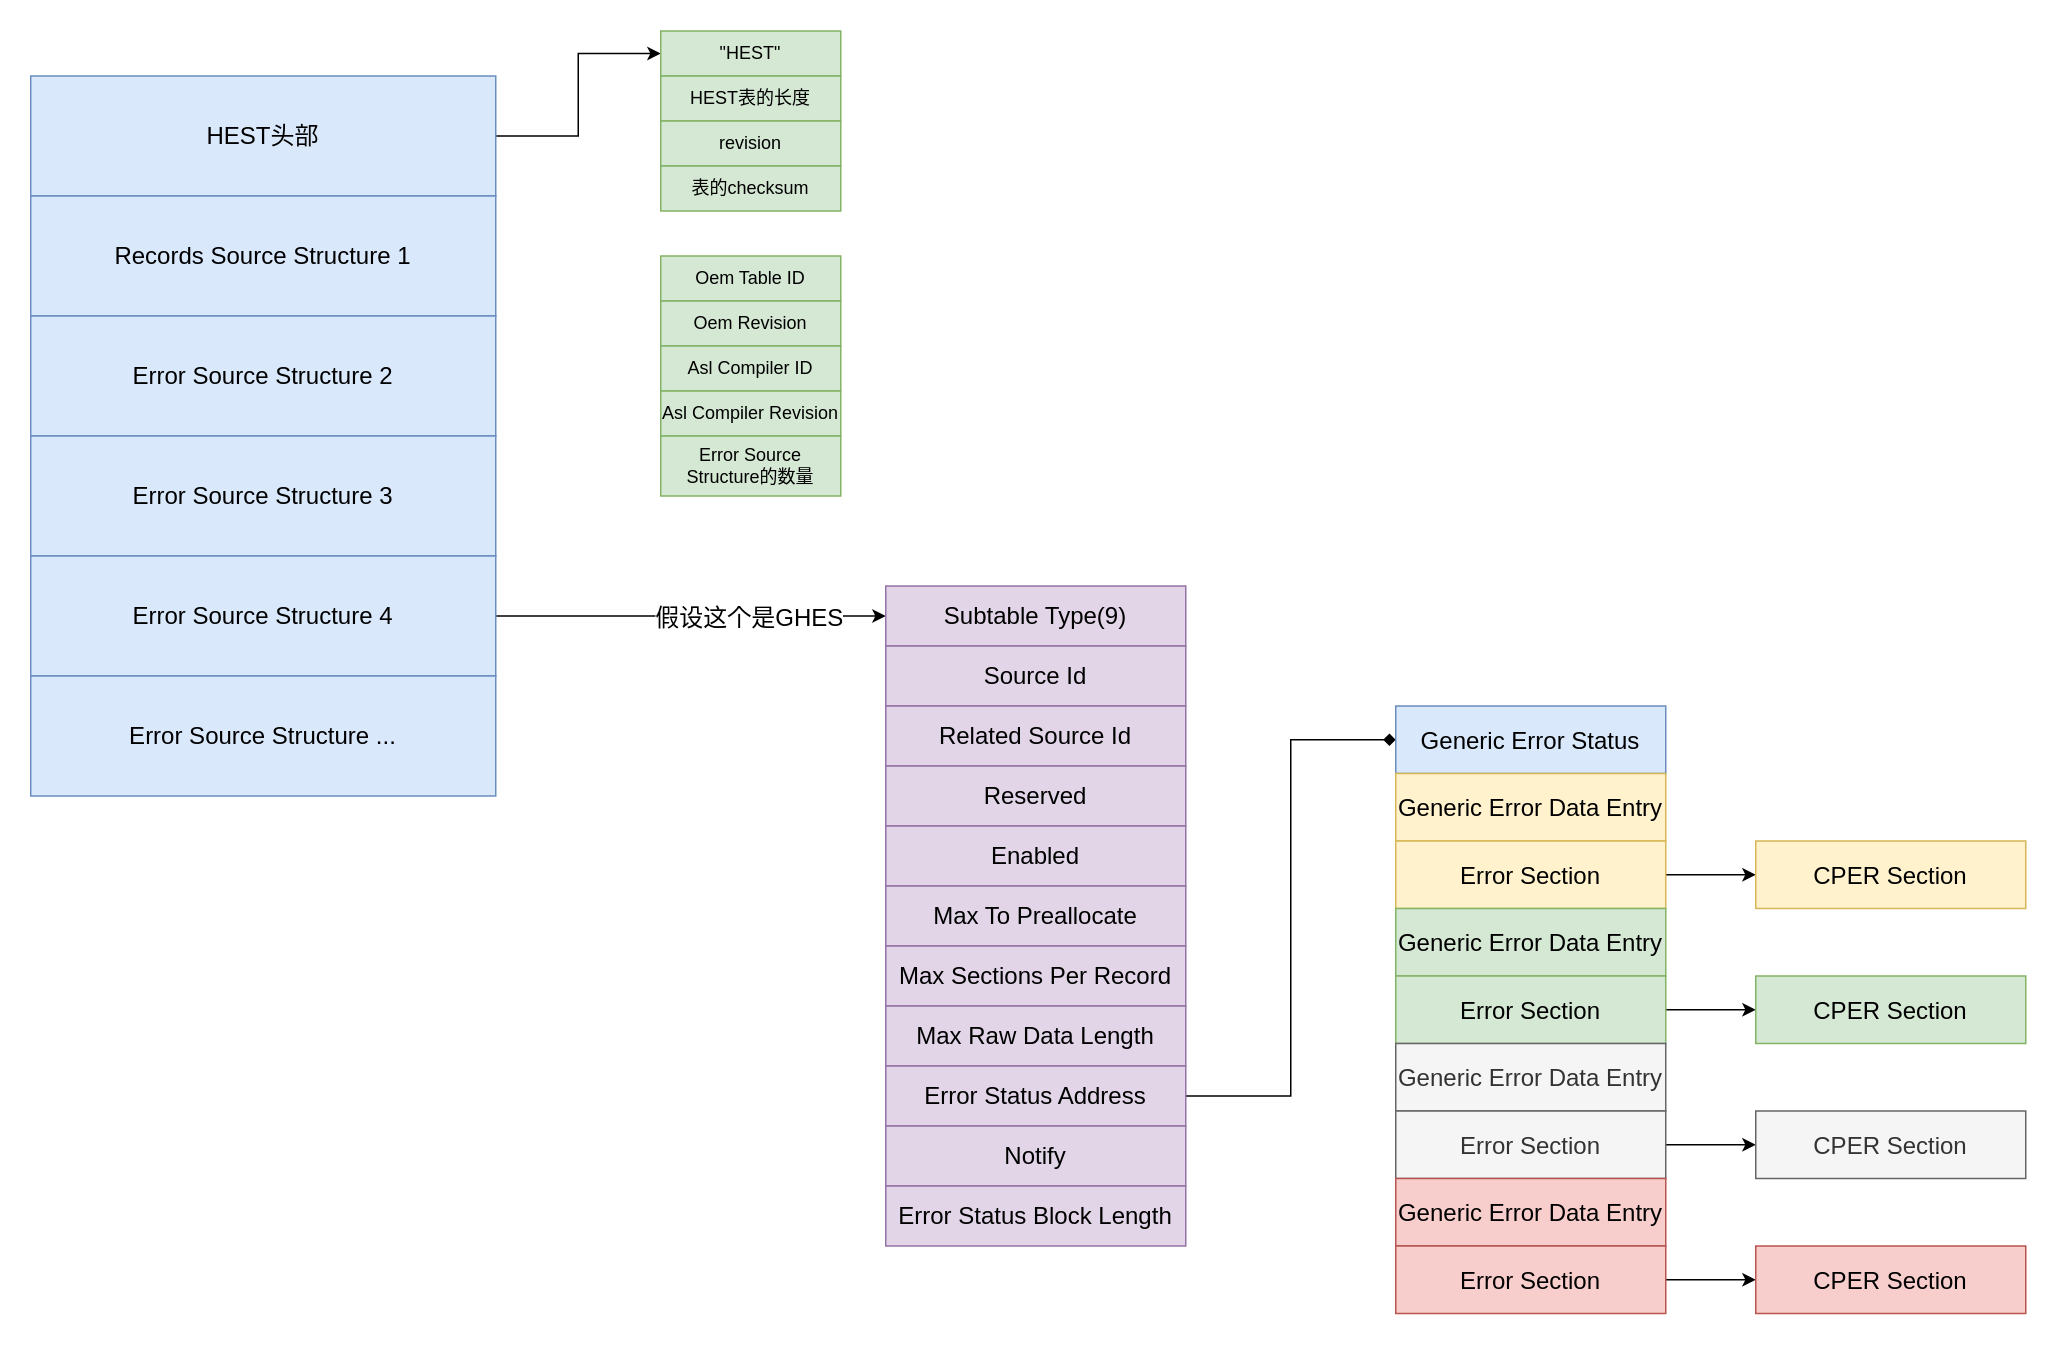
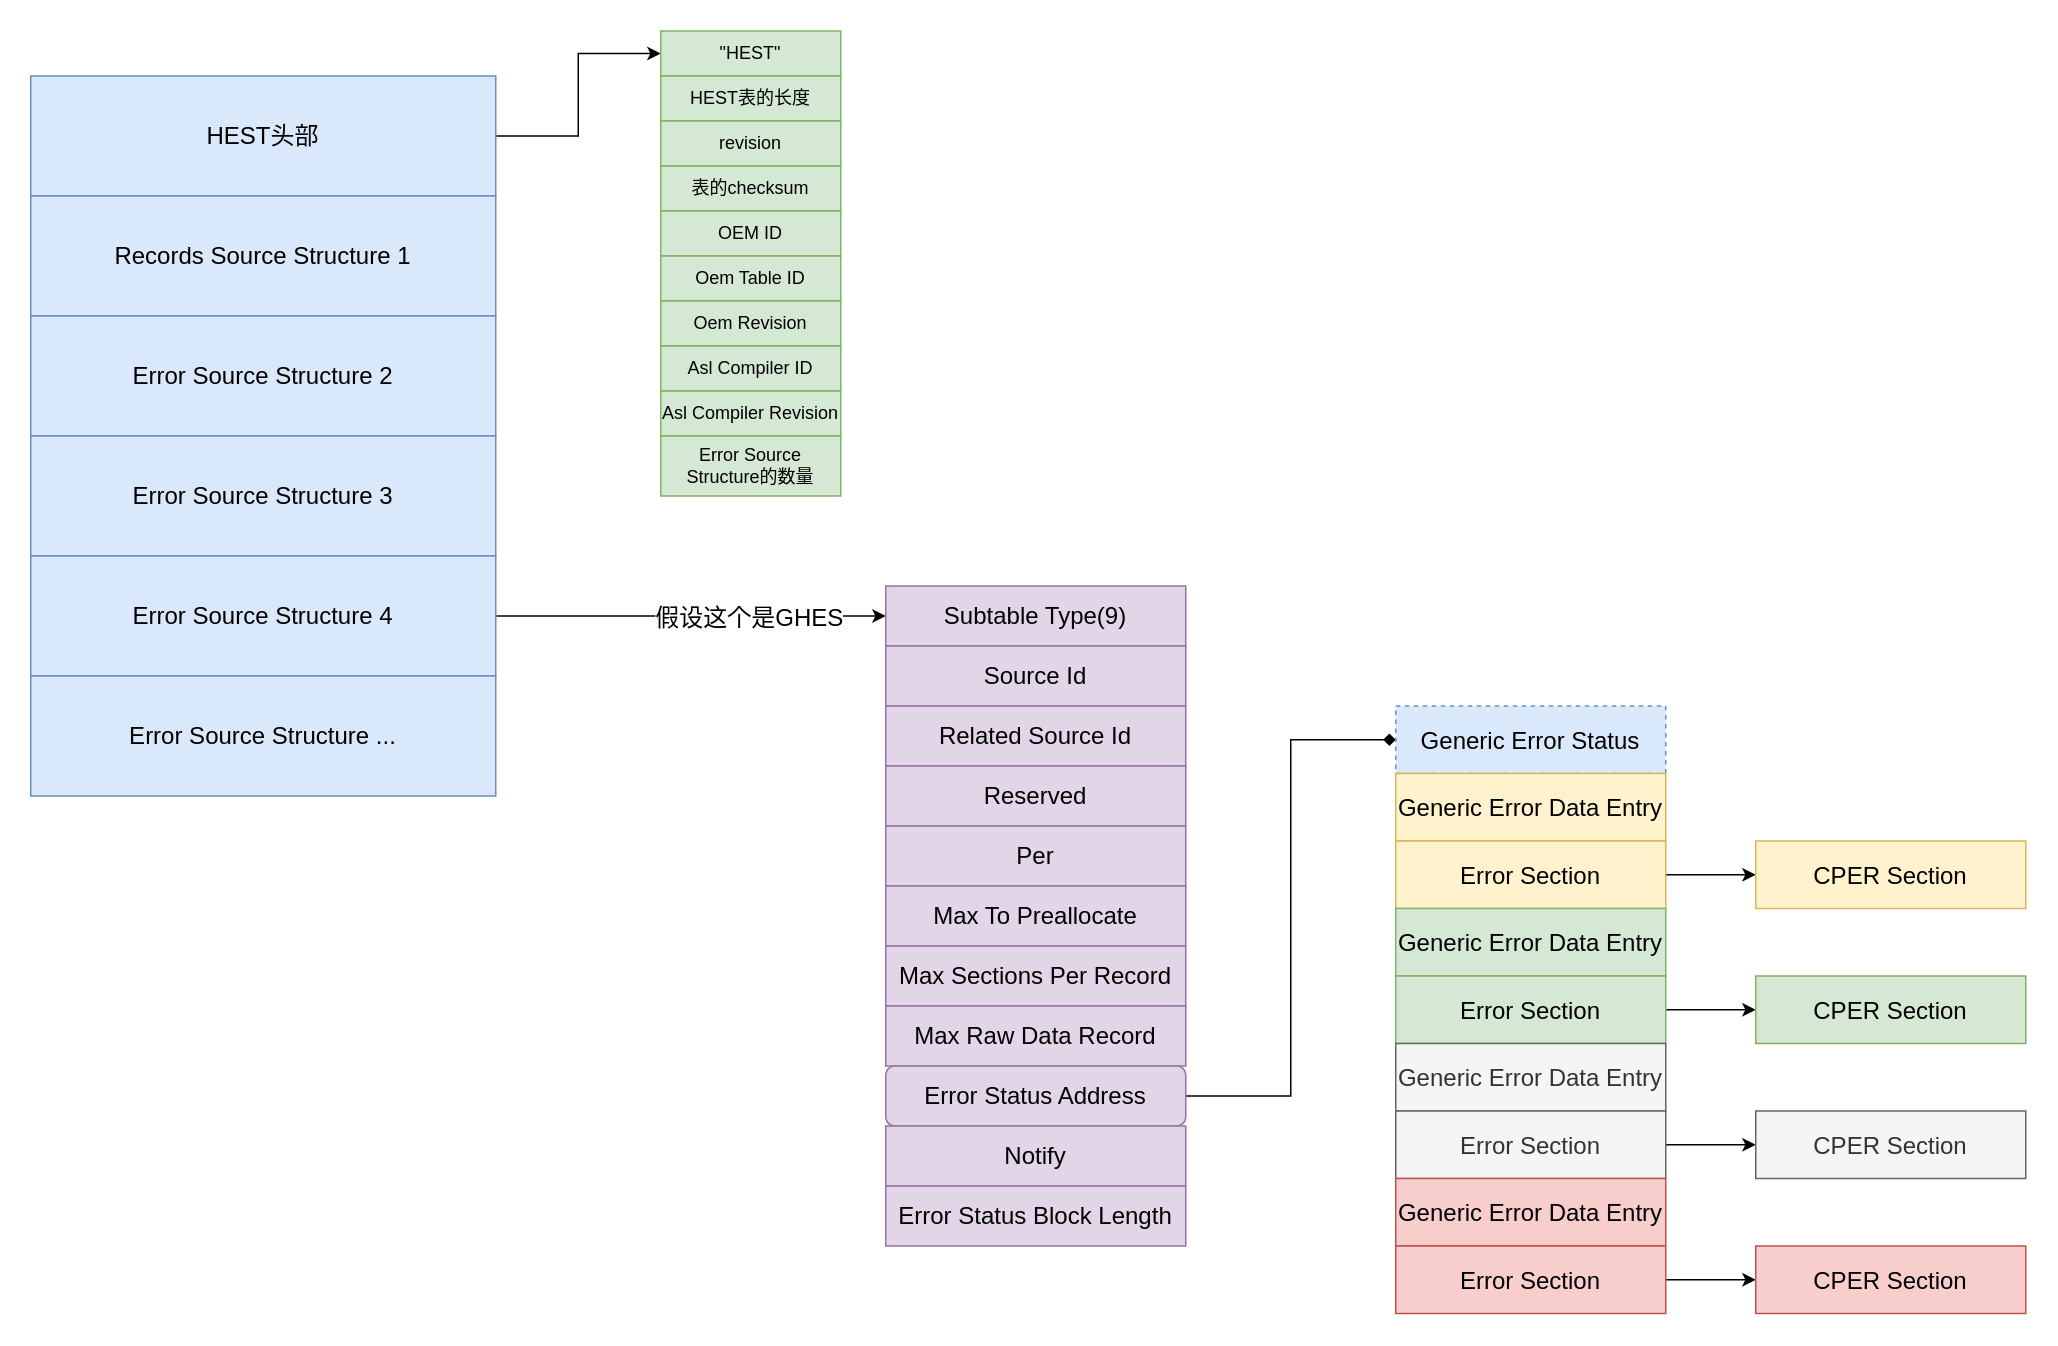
node "OEM ID": added
node "Generic Error Status": style solid -> dashed
node "Enabled": label "Enabled" -> "Per"
node "Max Raw Data Length": label "Max Raw Data Length" -> "Max Raw Data Record"
node "Error Status Address": shape rectangle -> rounded rectangle
